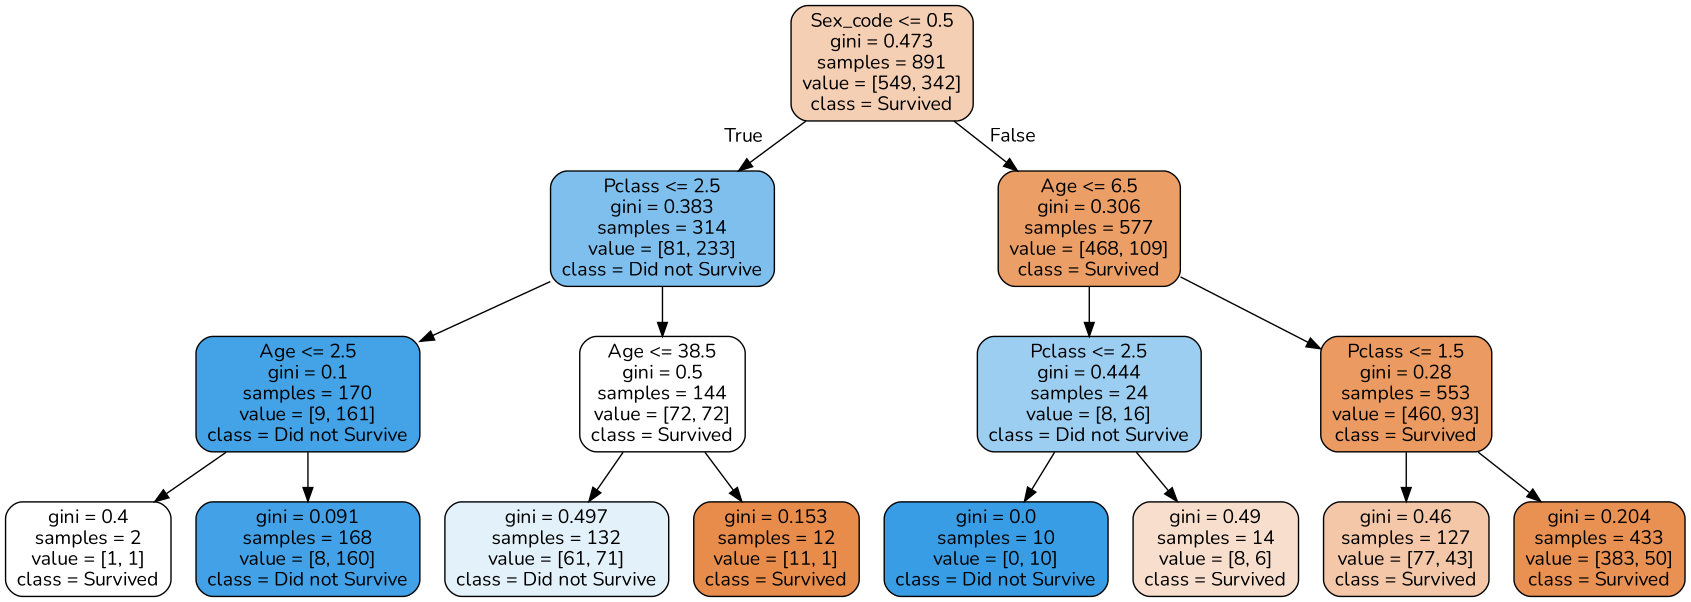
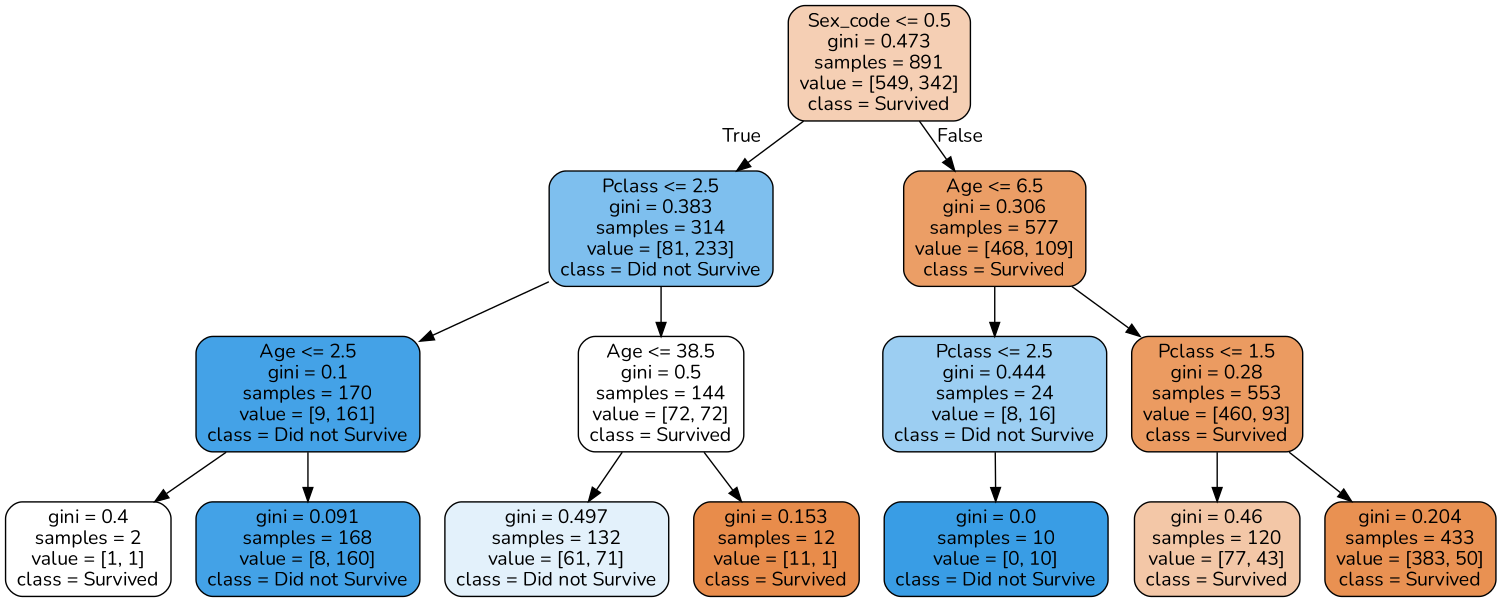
node "gini = 0.49 samples = 14 value = [8, 6] class = Survived": removed
node "gini = 0.46 samples = 127 value = [77, 43] class = Survived": label "gini = 0.46 samples = 127 value = [77, 43] class = Survived" -> "gini = 0.46 samples = 120 value = [77, 43] class = Survived"
